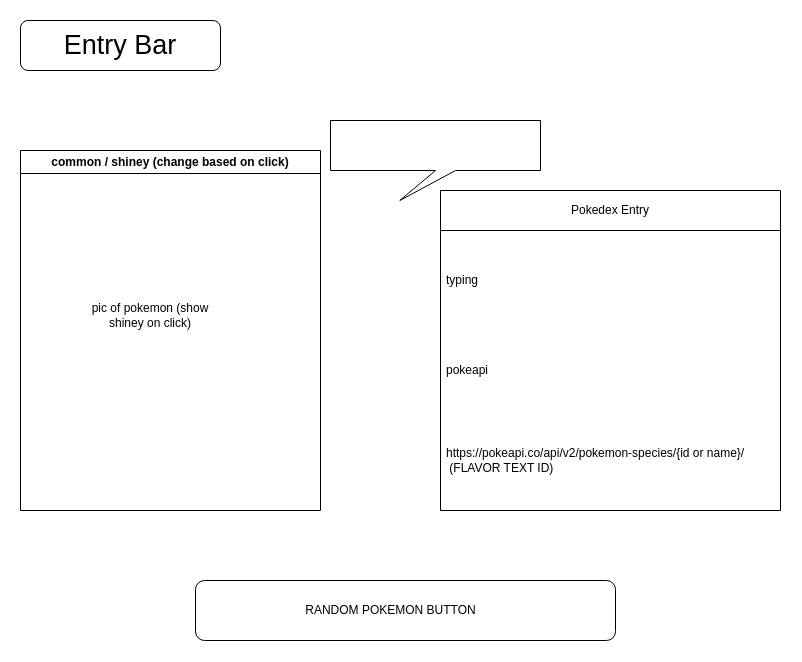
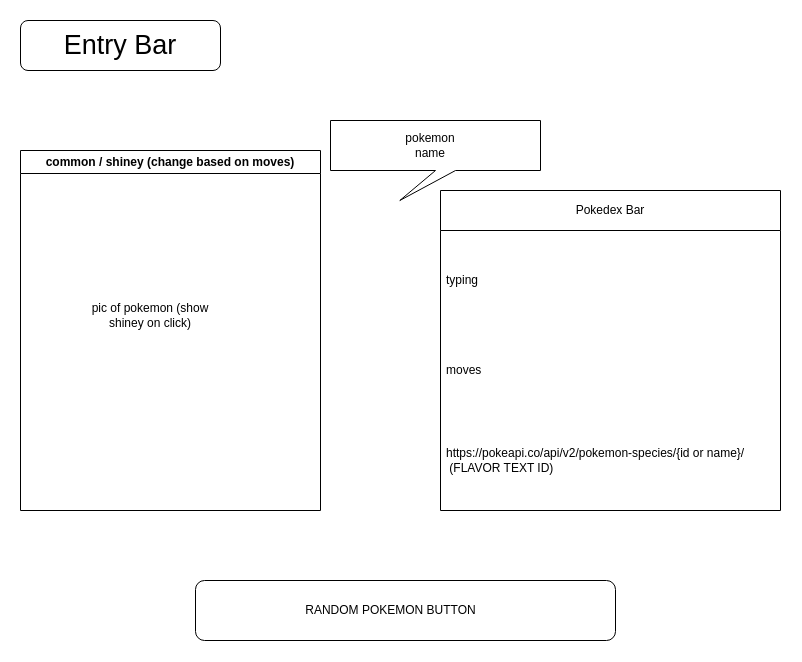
node "pokemon name": added
node "common / shiney (change based on click)": label "common / shiney (change based on click)" -> "common / shiney (change based on moves)"
node "Pokedex Entry": label "Pokedex Entry" -> "Pokedex Bar"
node "pokeapi": label "pokeapi" -> "moves"
